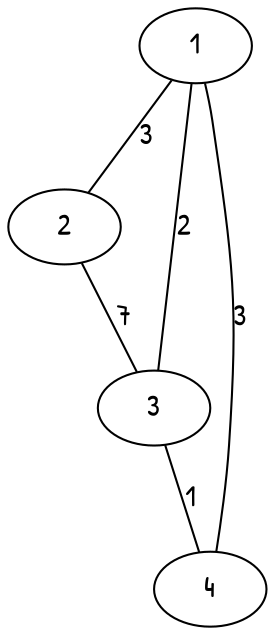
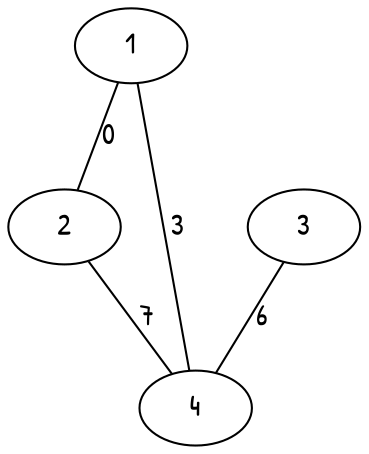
edge "1" -- "2": label "3" -> "0"
edge "1" -- "3": removed, label "2"
edge "2" -- "3": now "2" -- "4"
edge "3" -- "4": label "1" -> "6"
